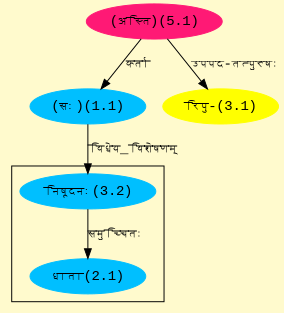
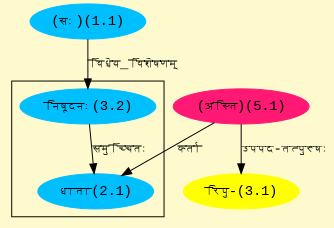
edge "(अस्ति)(5.1)" -> "(सः)(1.1)": now "(अस्ति)(5.1)" -> "धाता(2.1)"
